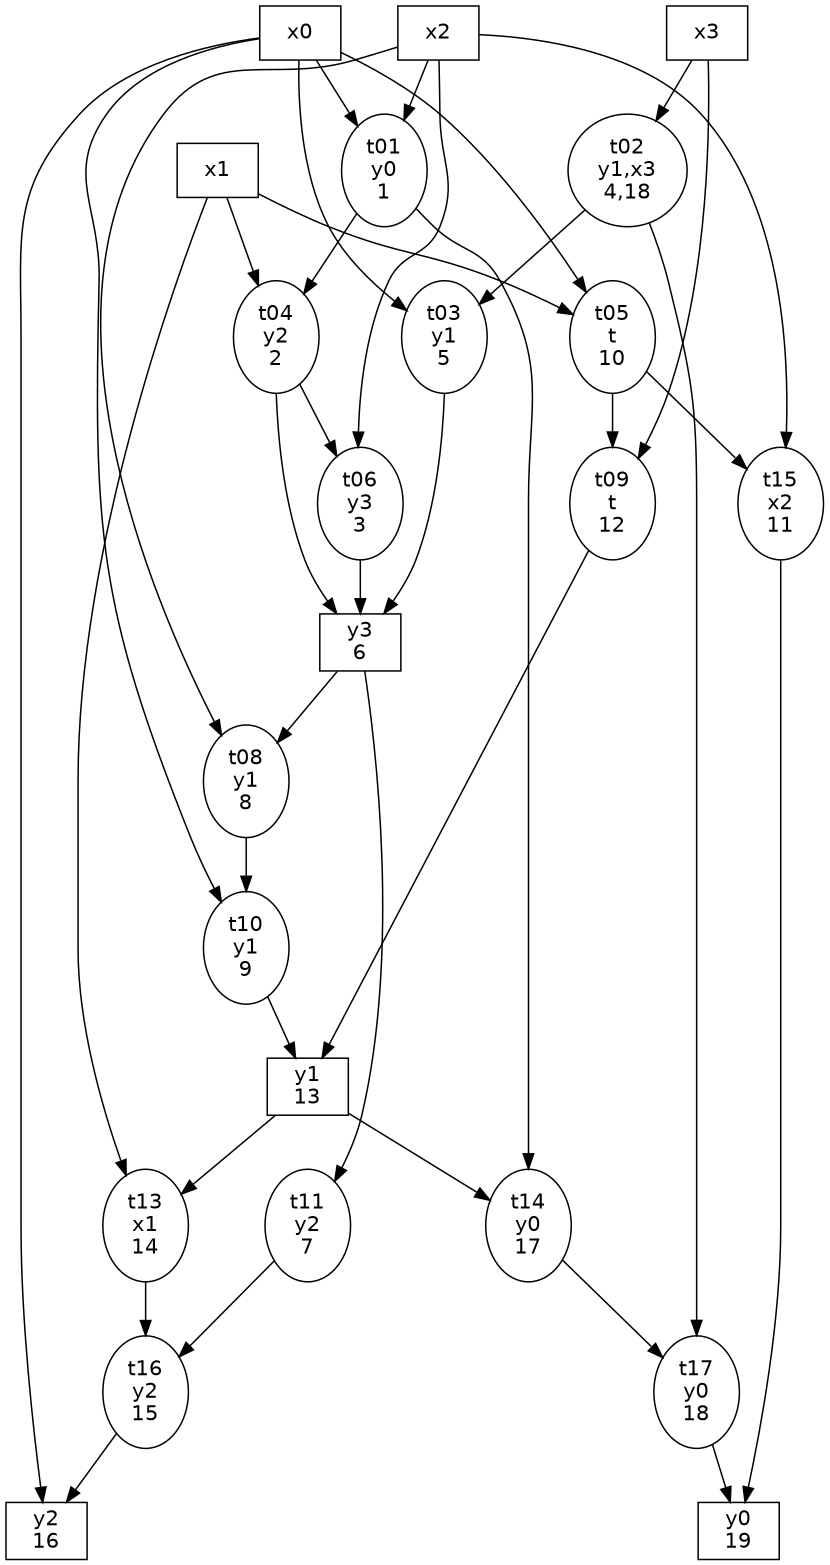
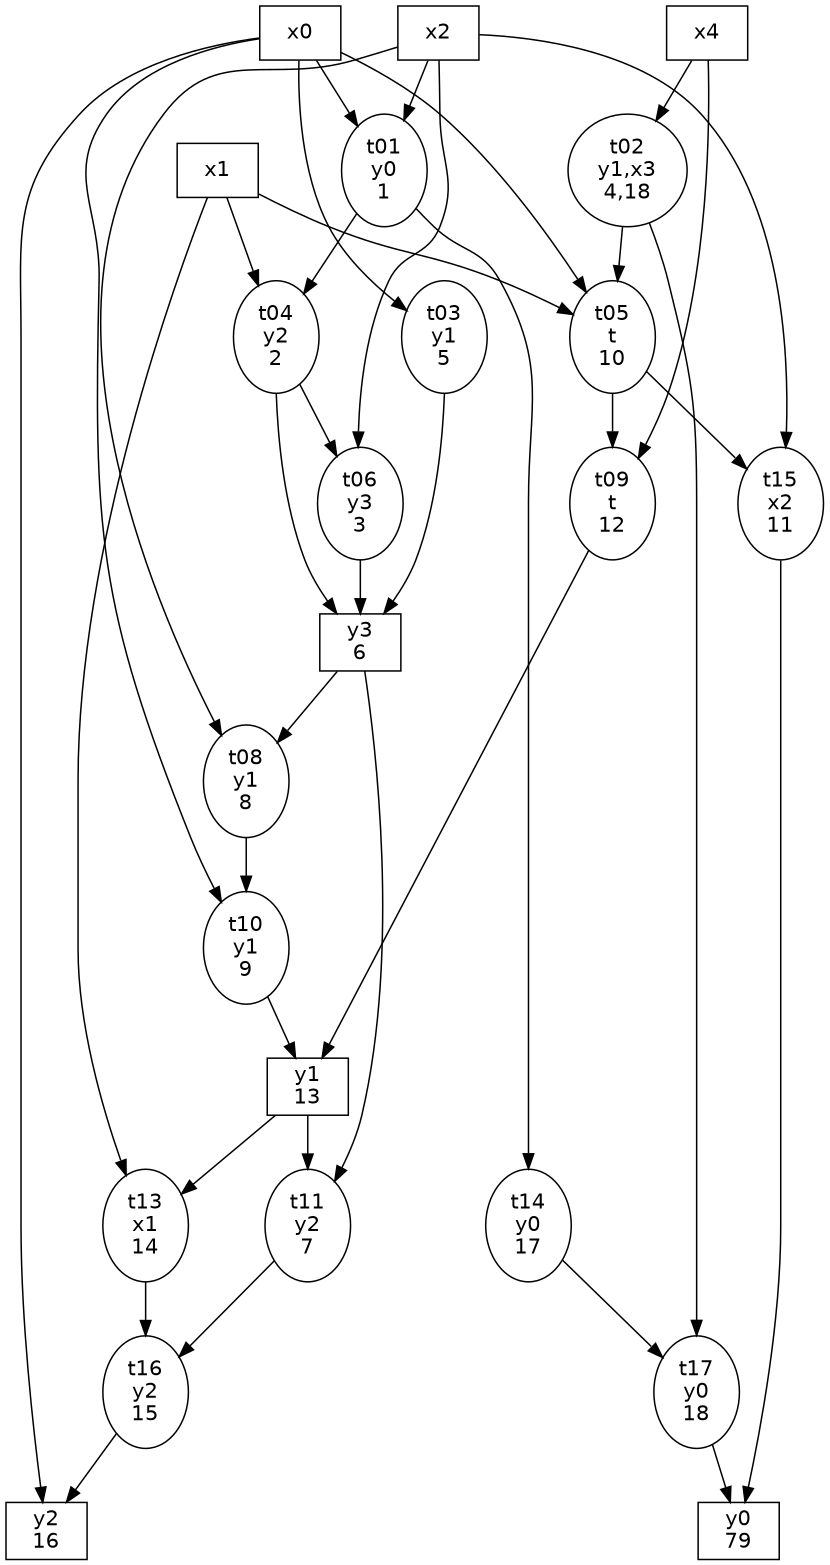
node "x3": label "x3" -> "x4"
edge "t02 y1,x3 4,18" -> "t03 y1 5": now "t02 y1,x3 4,18" -> "t05 t 10"
edge "y1 13" -> "t14 y0 17": now "y1 13" -> "t11 y2 7"
node "y0 19": label "y0 19" -> "y0 79"
